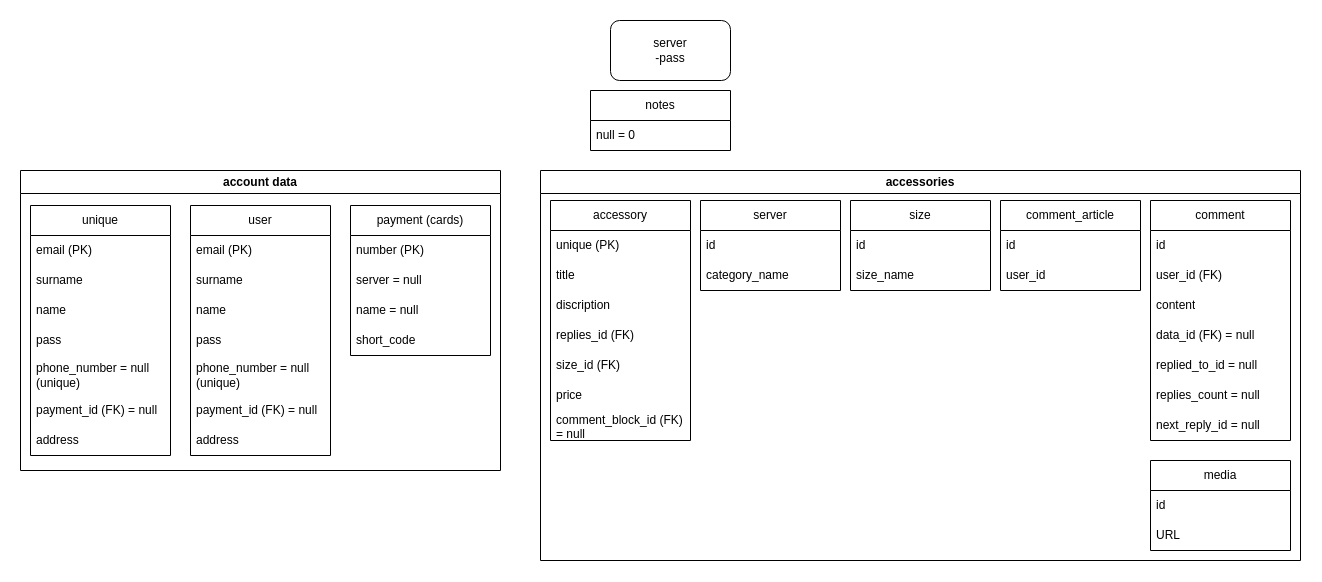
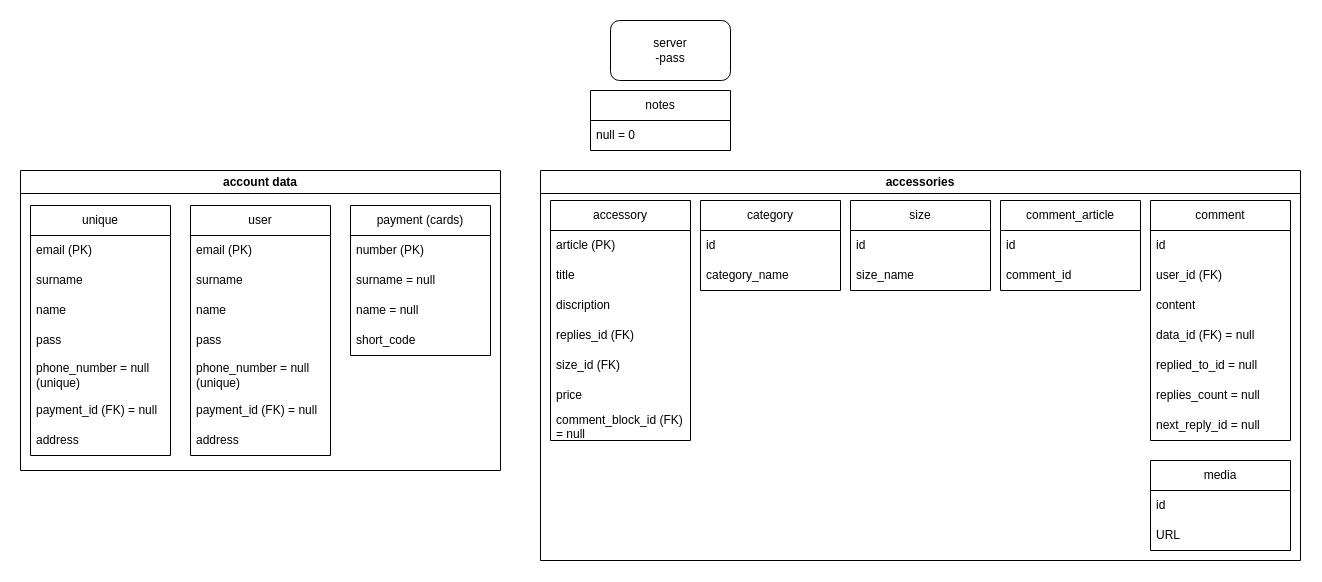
node "server": label "server" -> "category"
node "unique (PK)": label "unique (PK)" -> "article (PK)"
node "user_id": label "user_id" -> "comment_id"
node "server = null": label "server = null" -> "surname = null"
